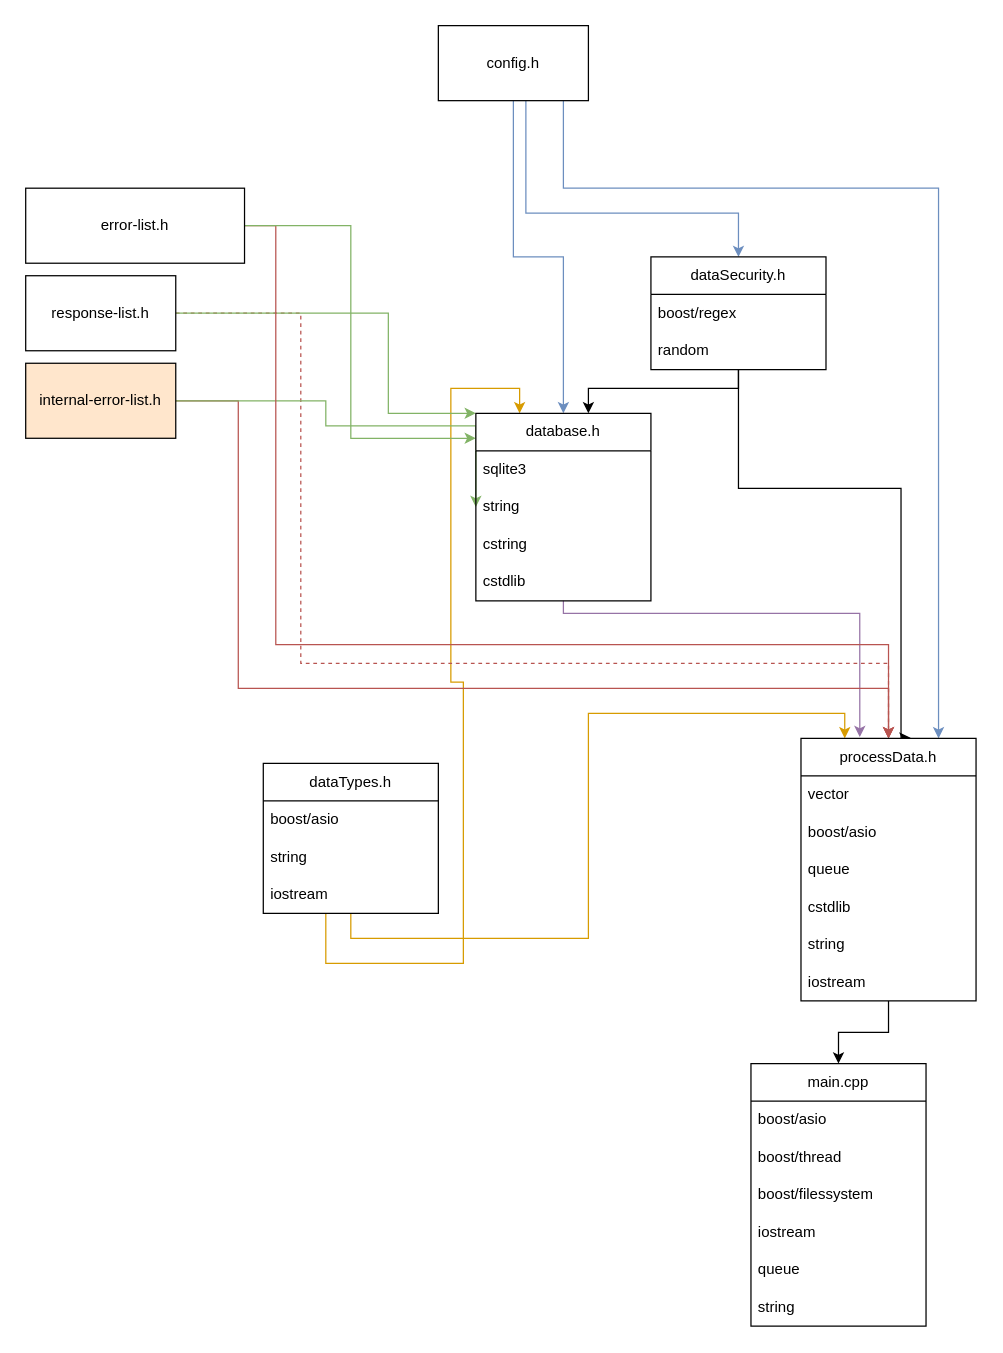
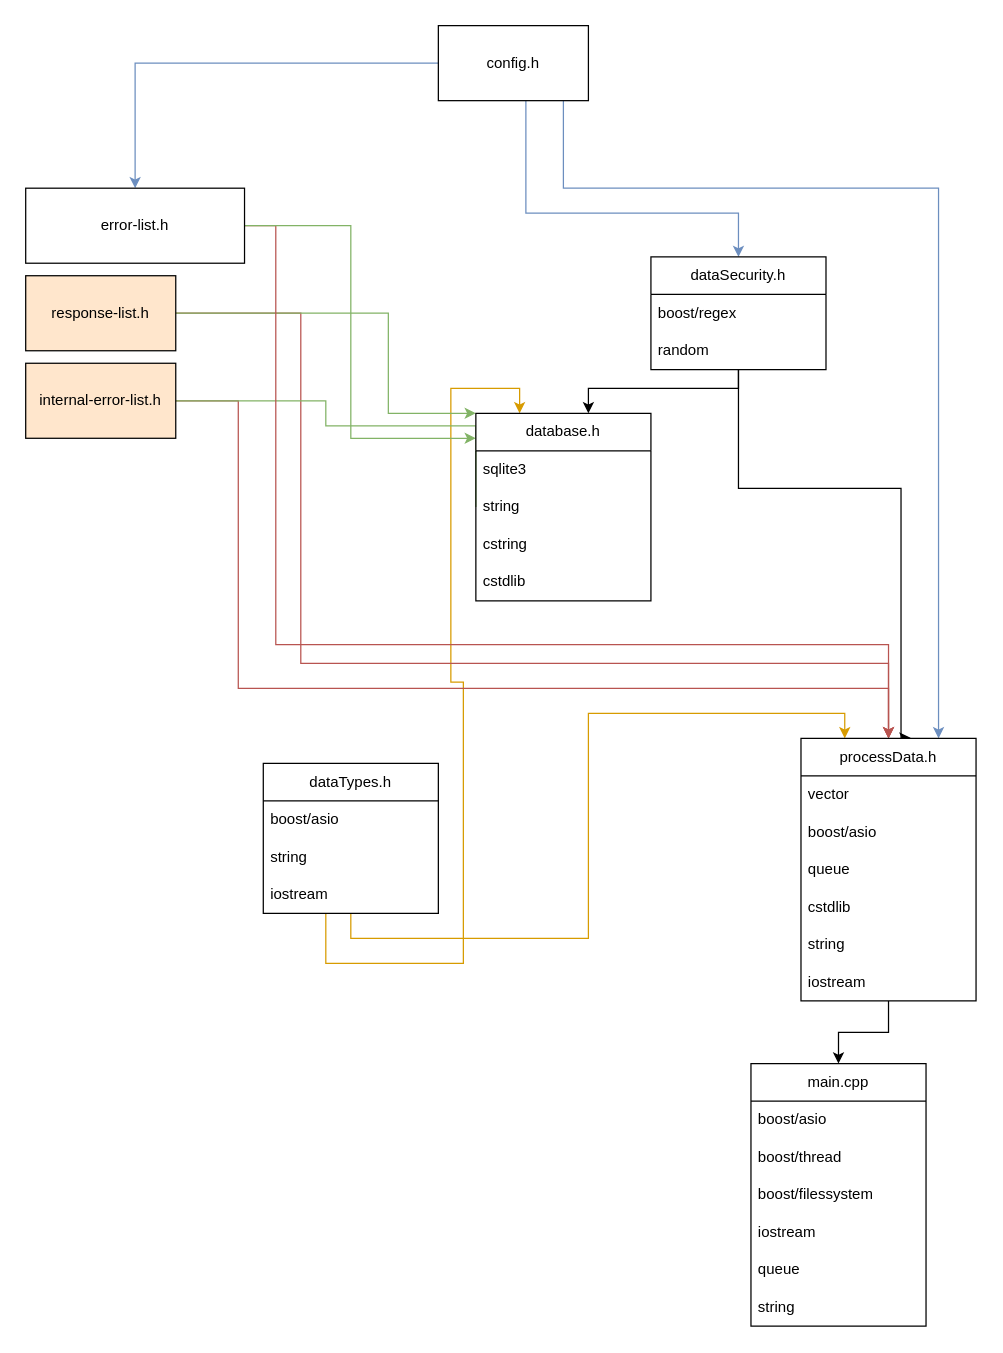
edge "config.h" -> "database.h": now "config.h" -> "error-list.h"
node "response-list.h": fillcolor #ffffff -> #ffe6cc
edge "internal-error-list.h" -> "database.h": arrowhead classic -> none
edge "database.h" -> "processData.h": removed
edge "response-list.h" -> "processData.h": style dashed -> solid
